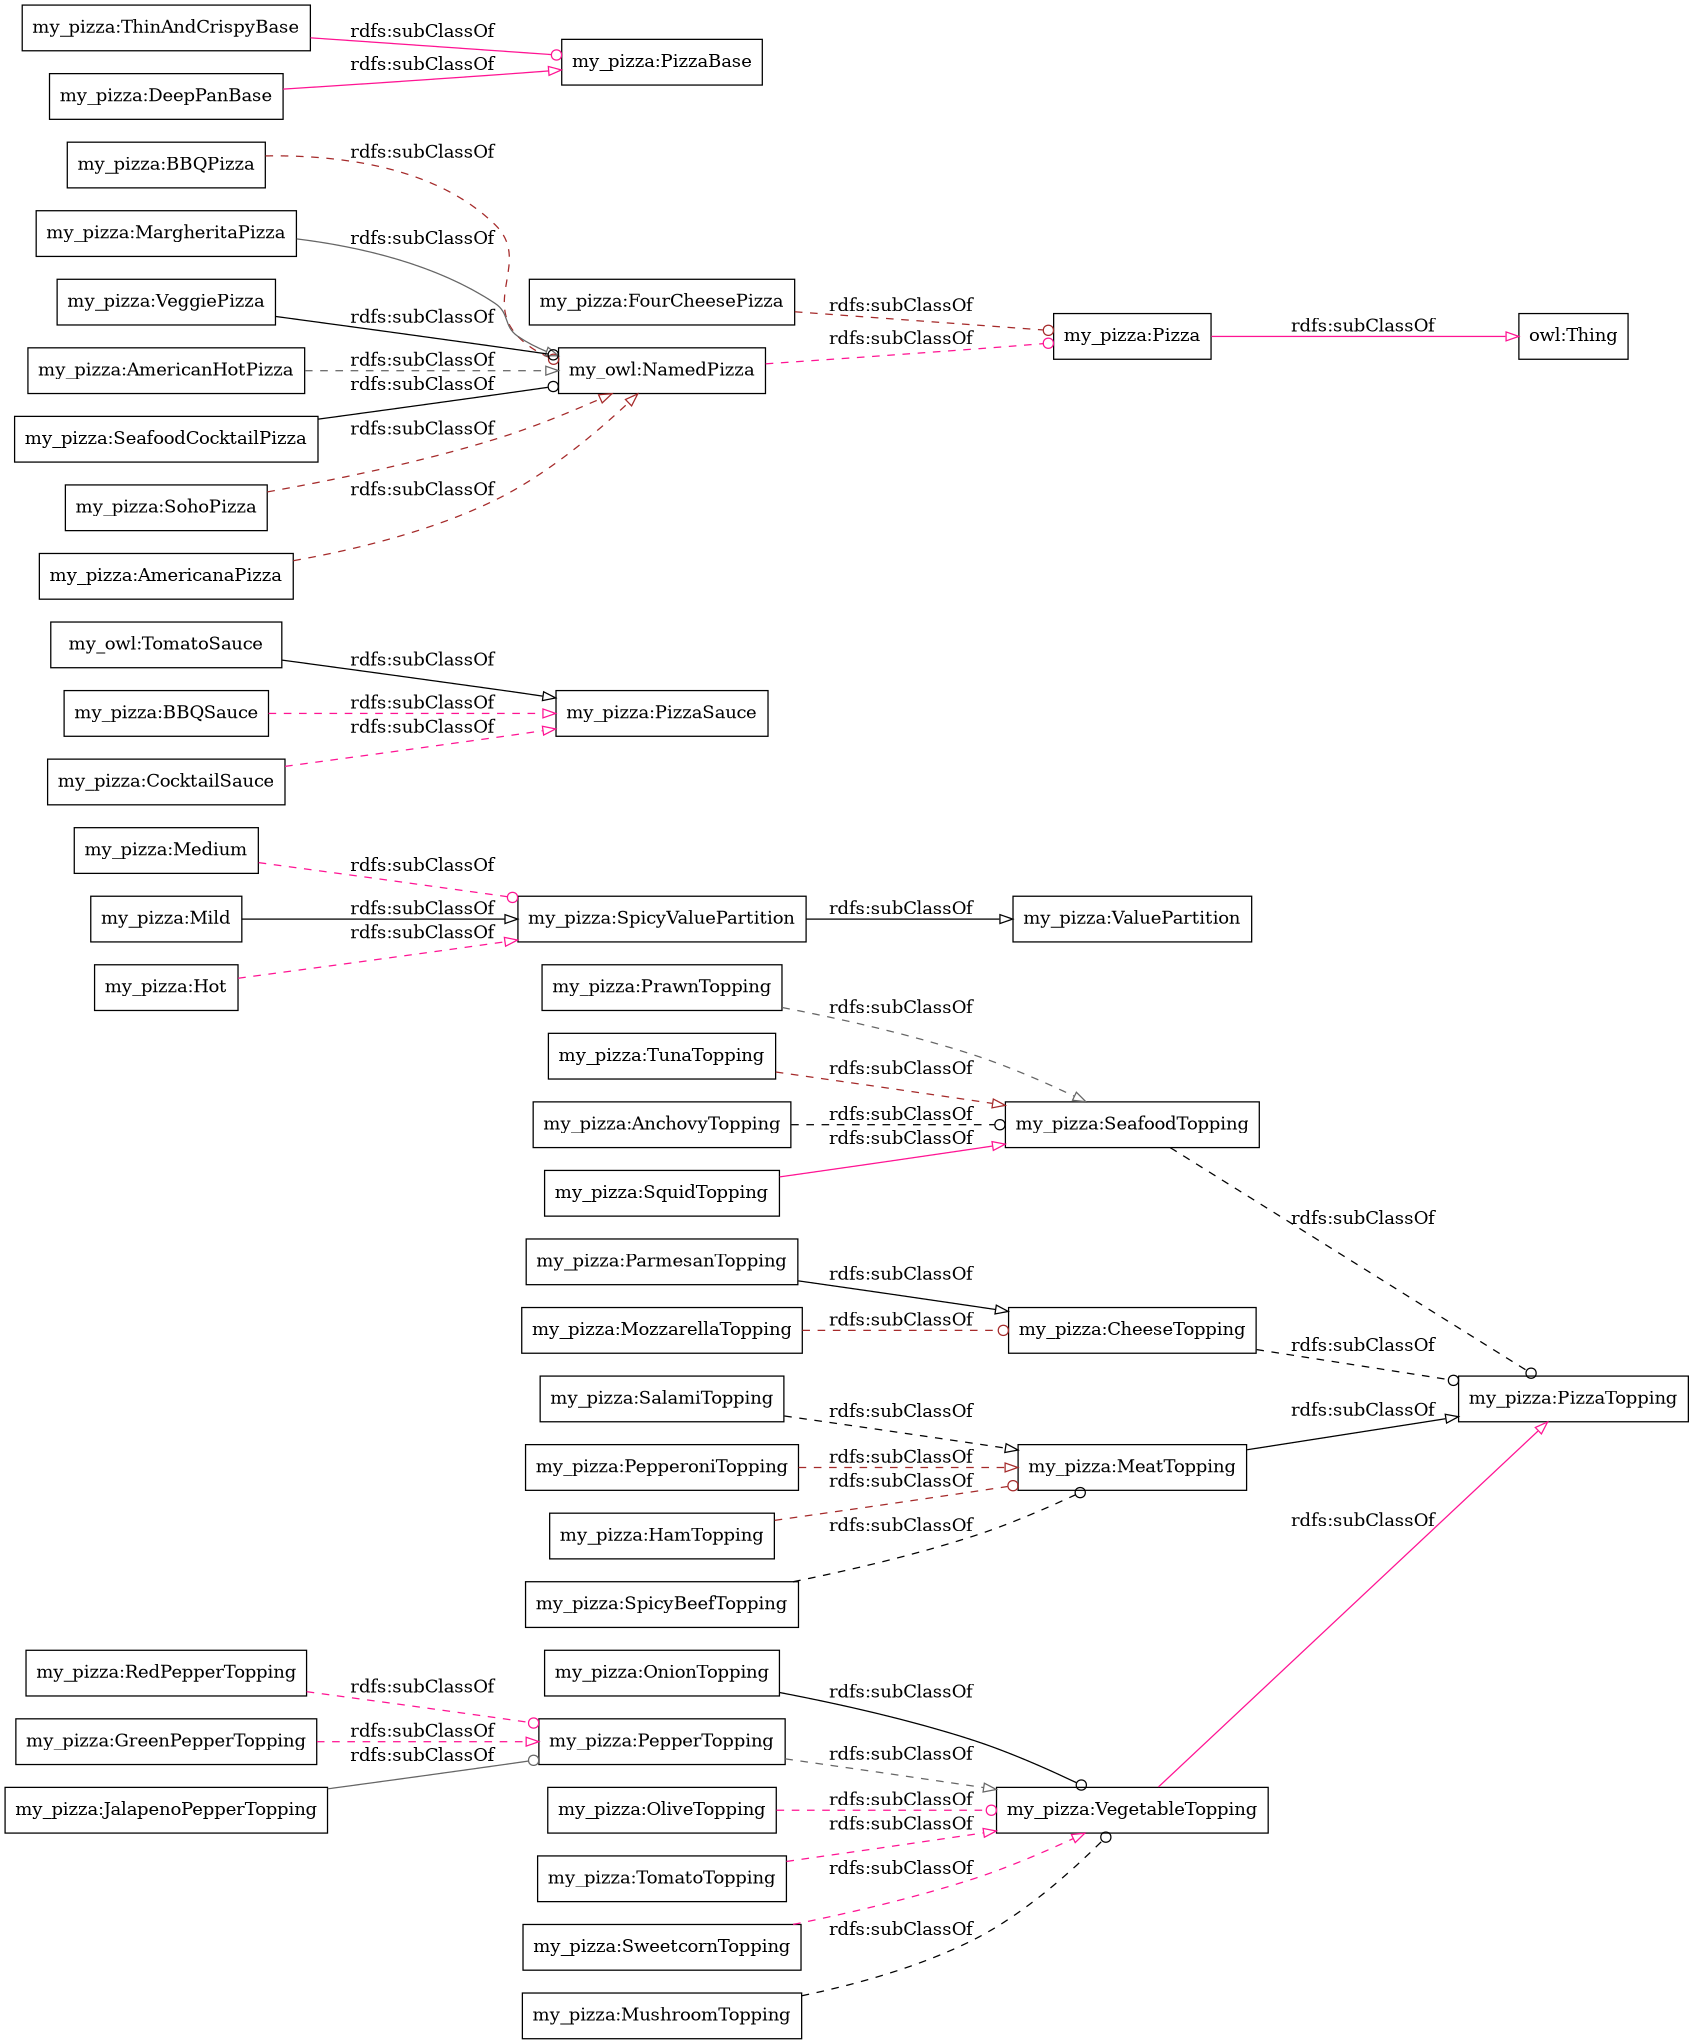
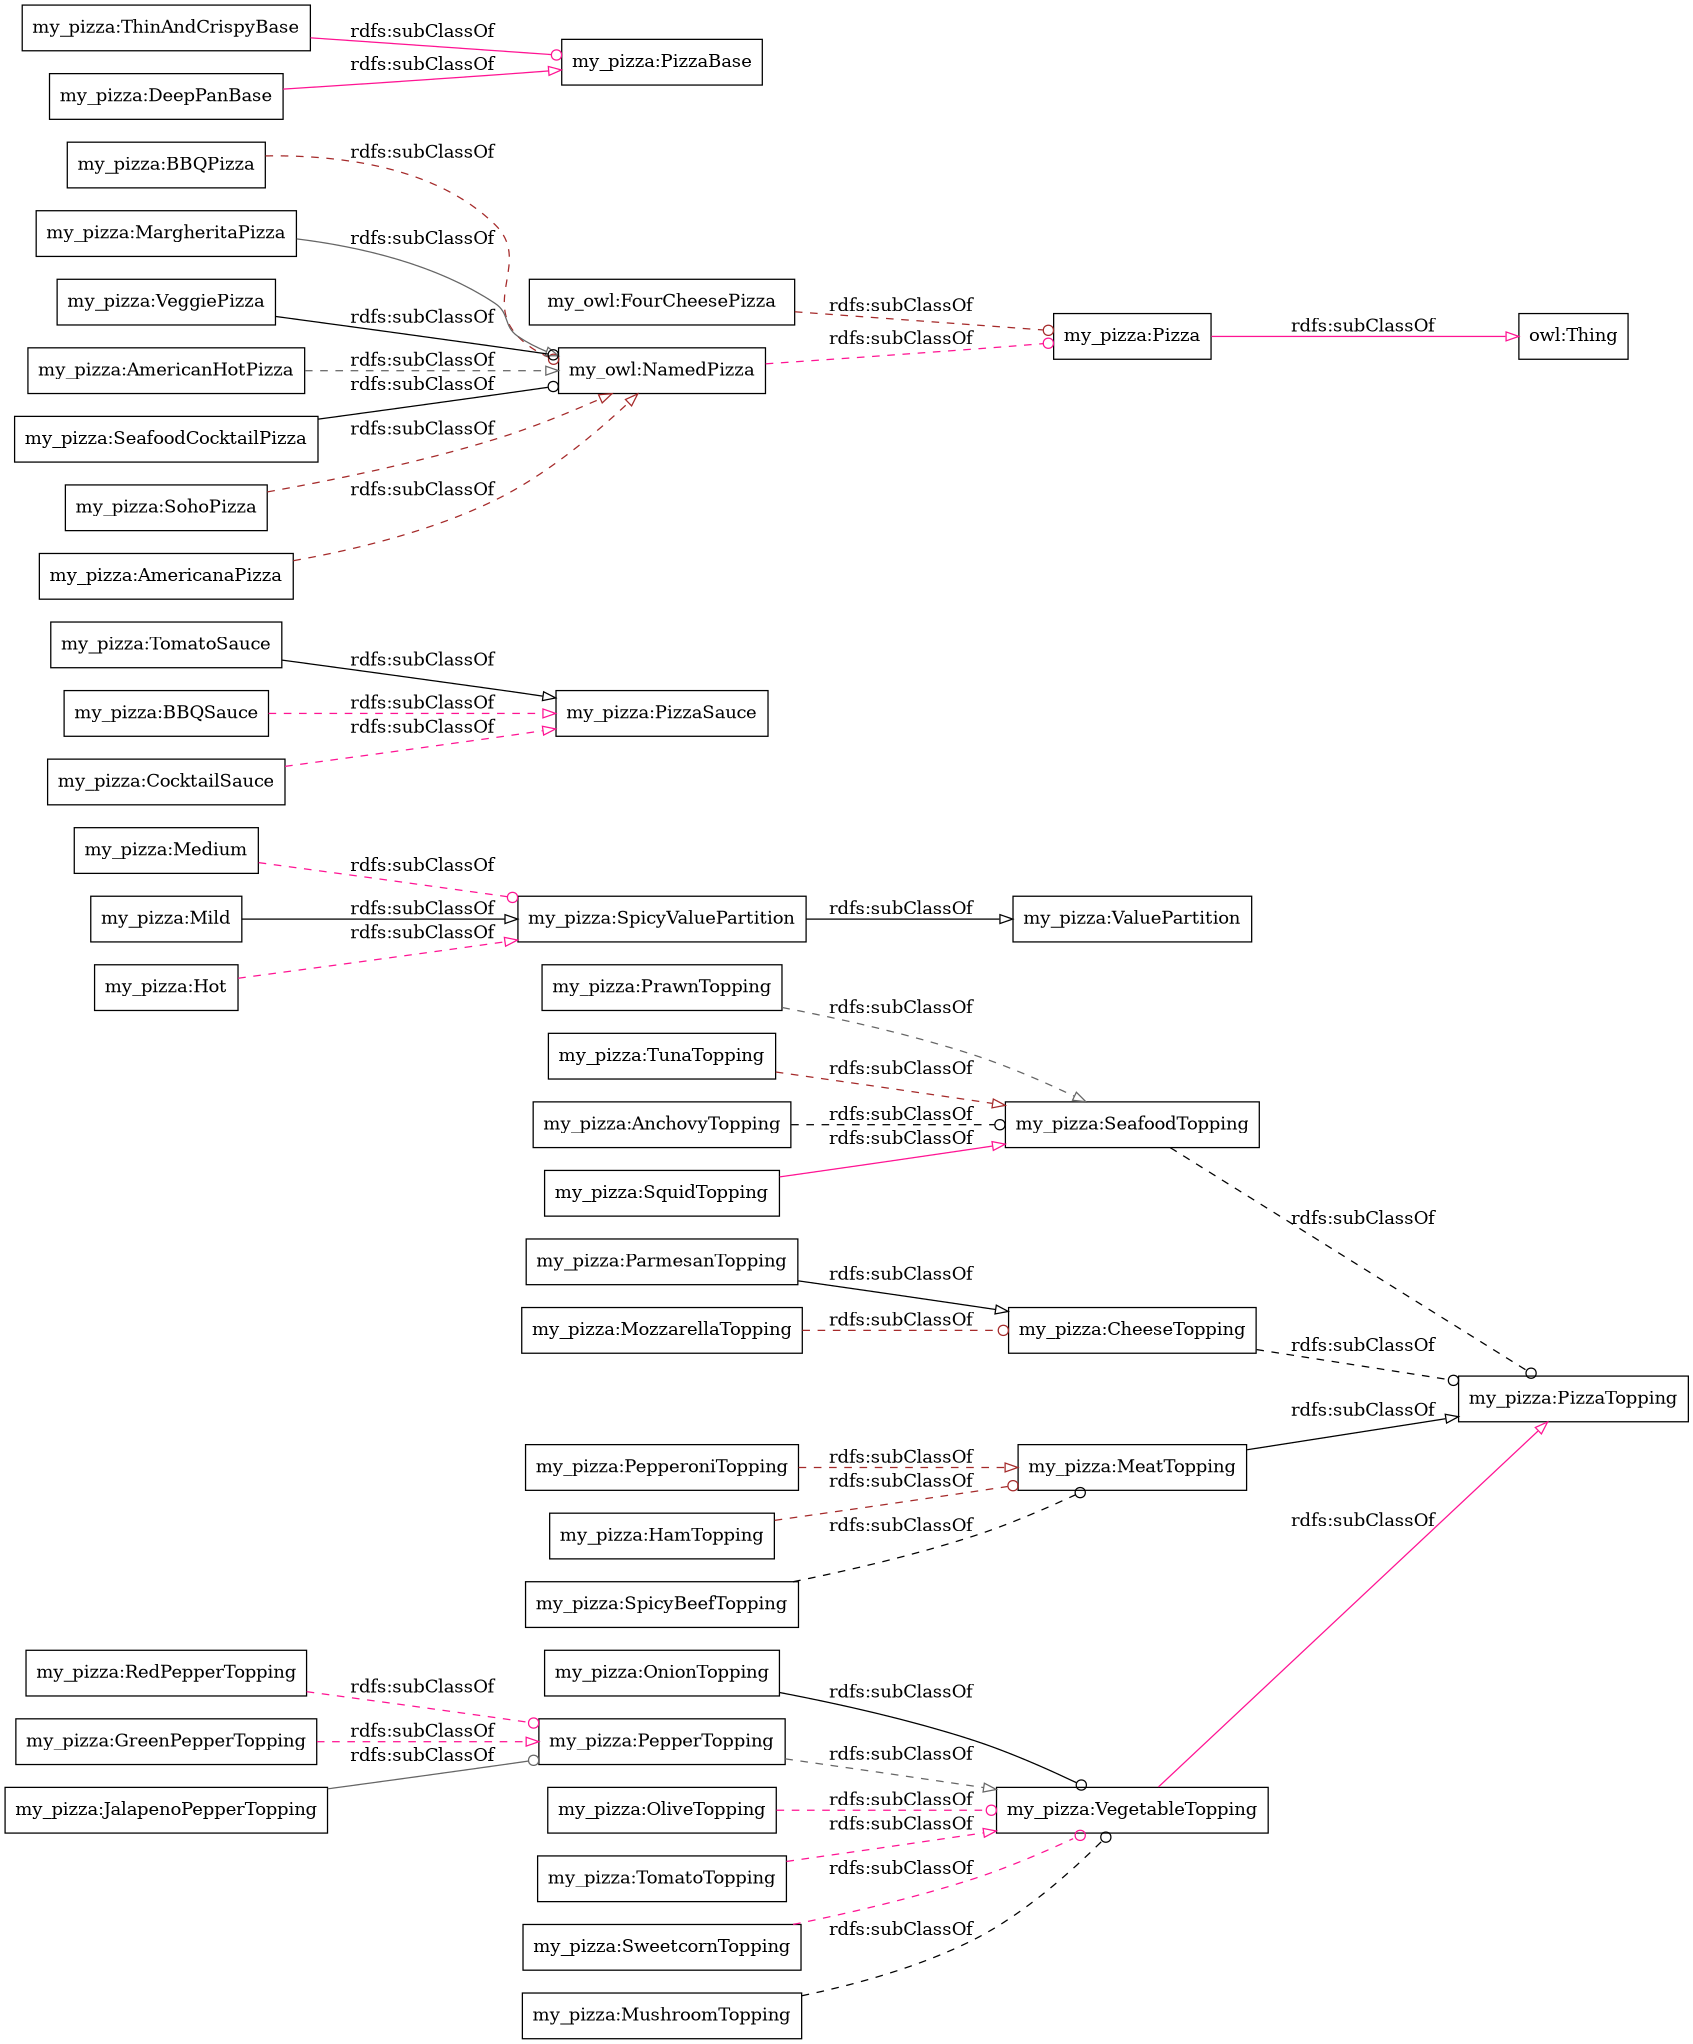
node "my_pizza:FourCheesePizza": label "my_pizza:FourCheesePizza" -> "my_owl:FourCheesePizza"
node "my_owl:TomatoSauce": label "my_owl:TomatoSauce" -> "my_pizza:TomatoSauce"
node "my_pizza:SalamiTopping": removed
edge "my_pizza:SweetcornTopping" -> "my_pizza:VegetableTopping": arrowhead onormal -> odot
